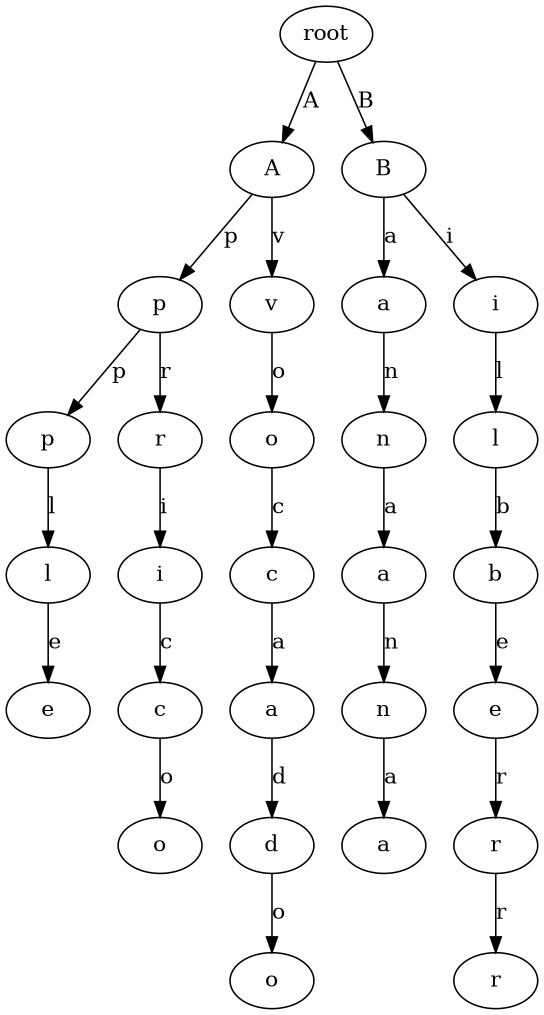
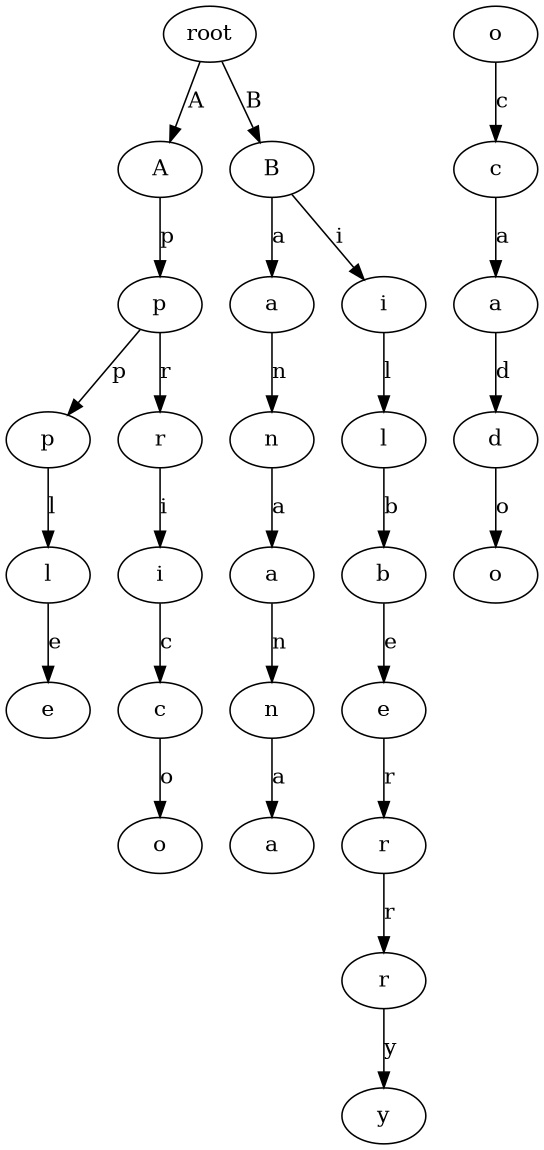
node "v": removed
node "y": added
